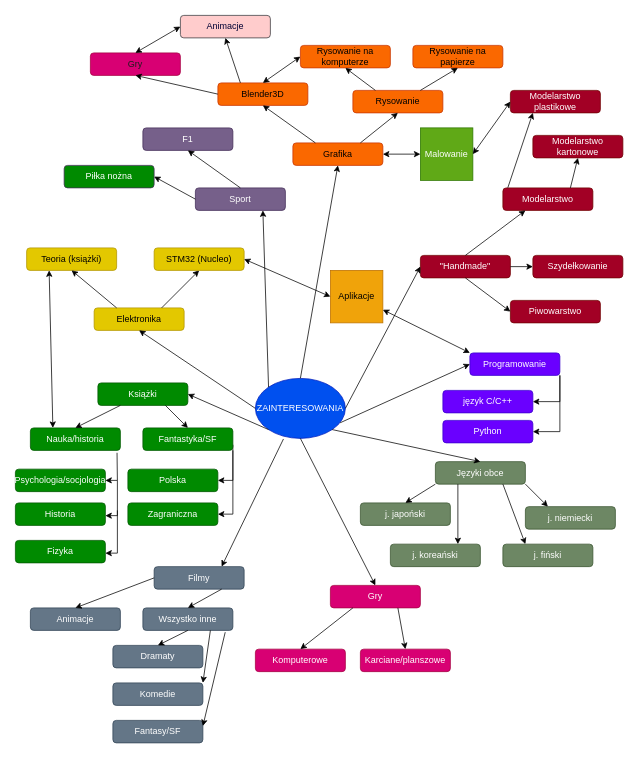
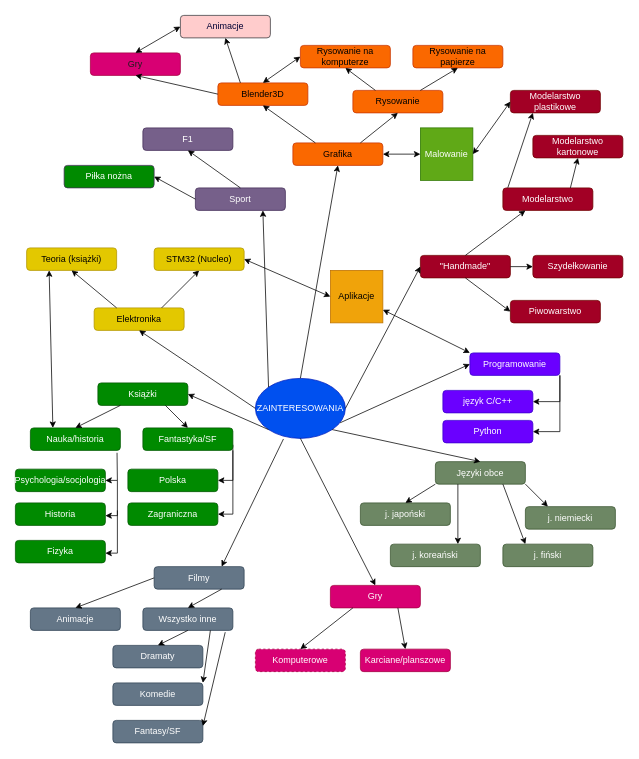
node "Komputerowe": style solid -> dashed
